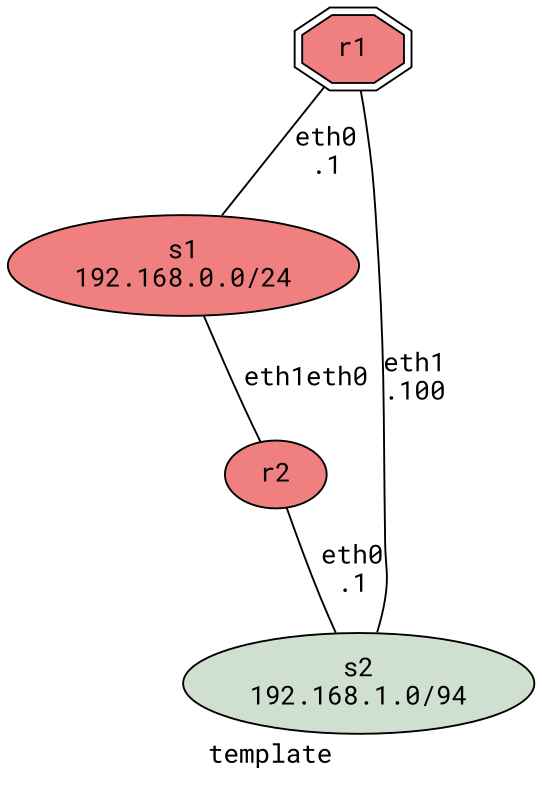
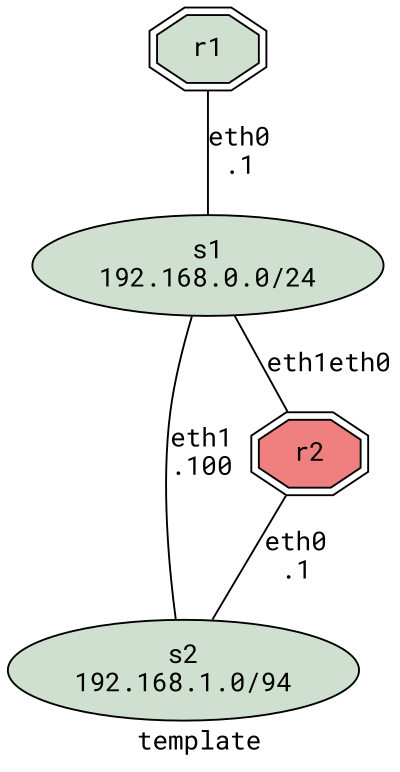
node "r1": fillcolor #f08080 -> #d0e0d0
node "s1 192.168.0.0/24": fillcolor #f08080 -> #d0e0d0
edge "r1" -- "s2 192.168.1.0/94": now "s1 192.168.0.0/24" -- "s2 192.168.1.0/94"
node "r2": shape ellipse -> doubleoctagon
